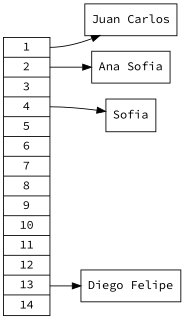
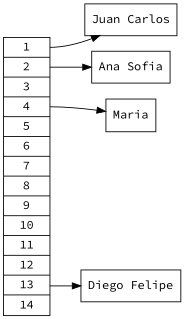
node "Sofia": label "Sofia" -> "Maria"
